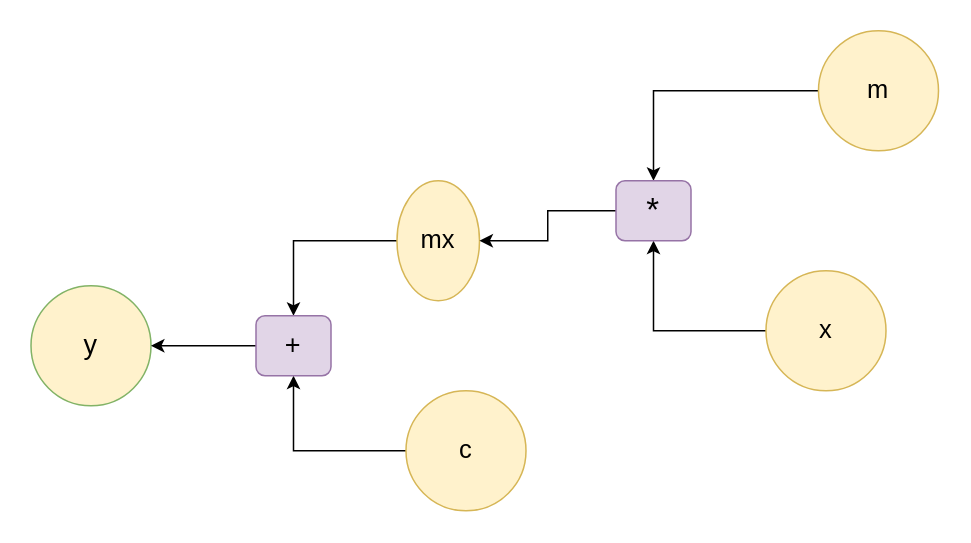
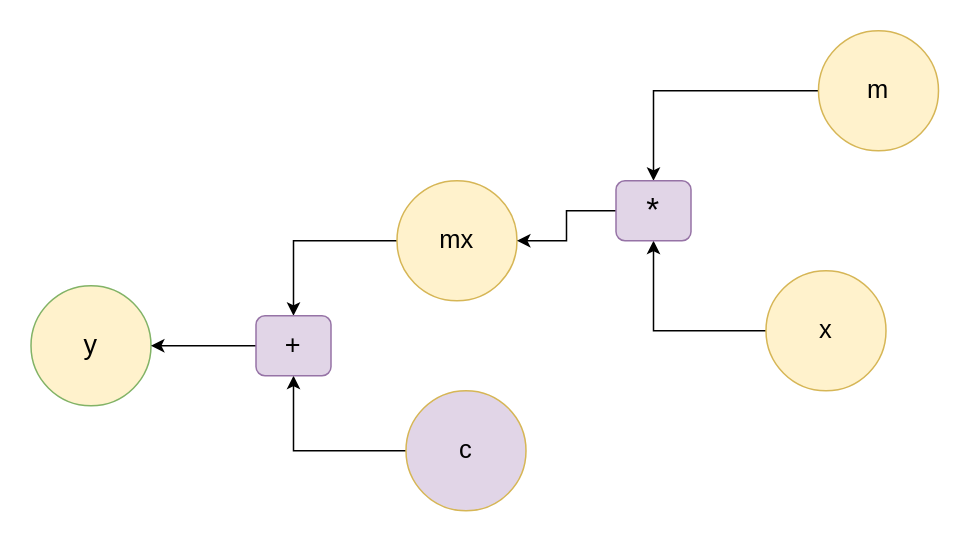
node "mx": size 83x120 -> 120x120
node "c": fillcolor #fff2cc -> #e1d5e7
